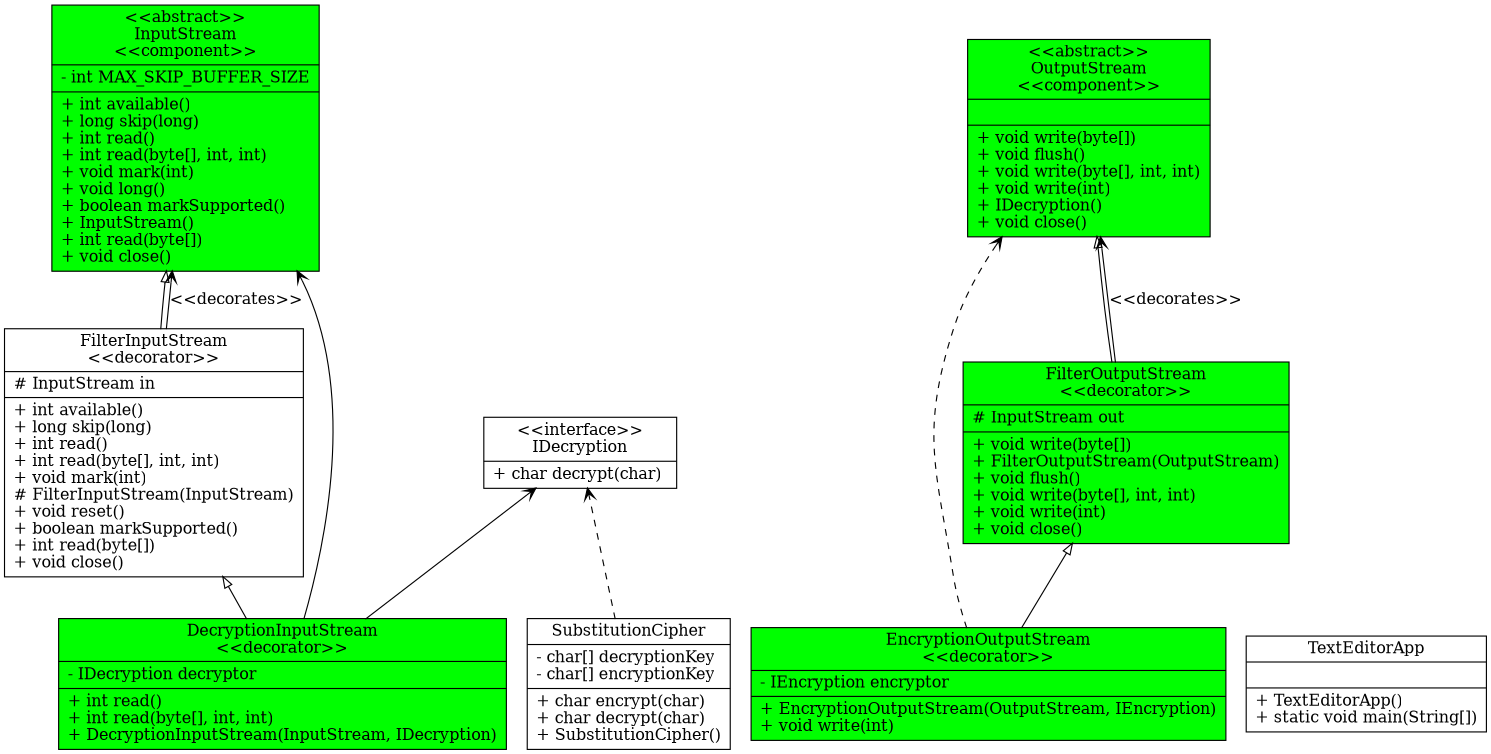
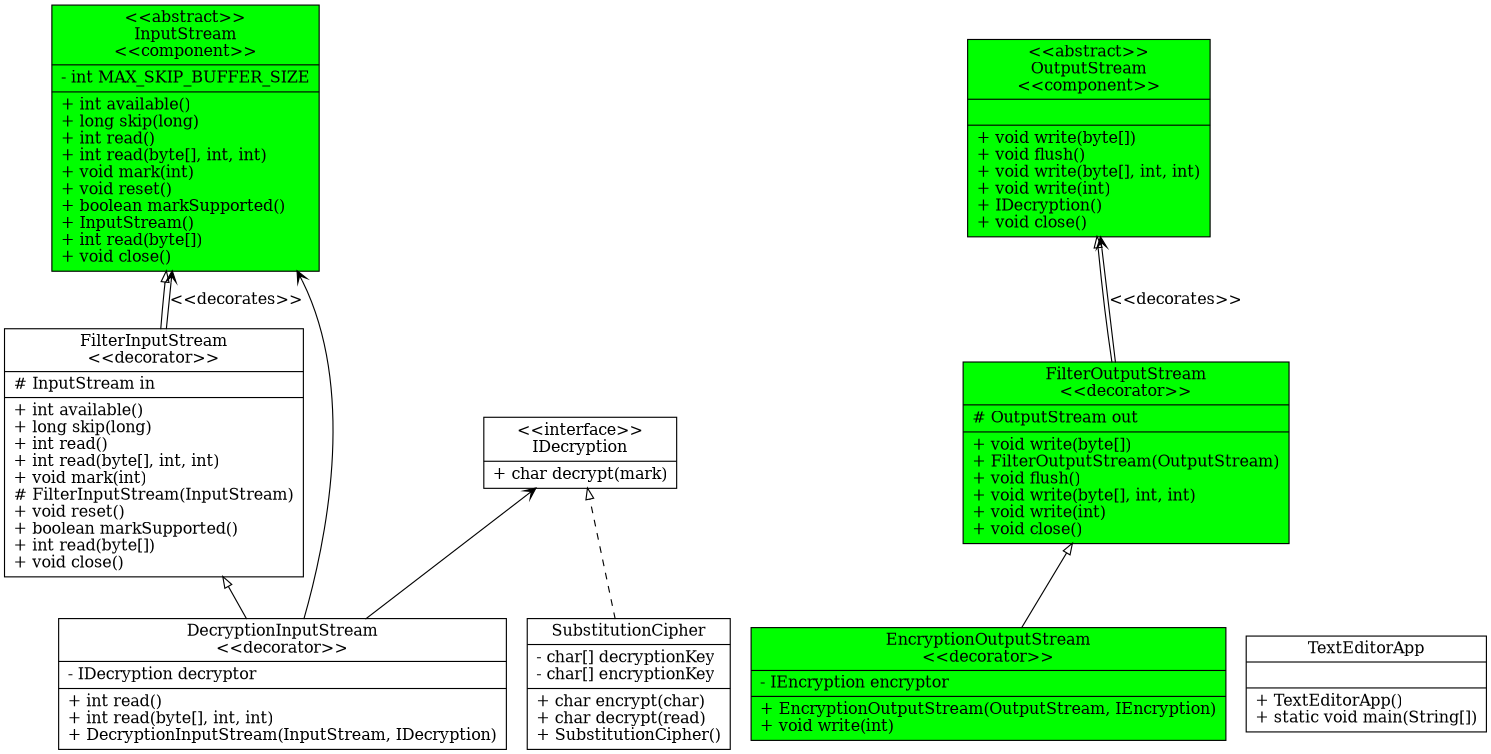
node "InputStream": text "+ void long()" -> "+ void reset()"
node "FilterOutputStream": text "# InputStream out" -> "# OutputStream out"
edge "EncryptionOutputStream" -> "OutputStream": removed
node "IDecryption": text "+ char decrypt(char)" -> "+ char decrypt(mark)"
edge "SubstitutionCipher" -> "IDecryption": arrowhead vee -> onormal
node "DecryptionInputStream": fillcolor green -> white
node "SubstitutionCipher": text "+ char decrypt(char)" -> "+ char decrypt(read)"
